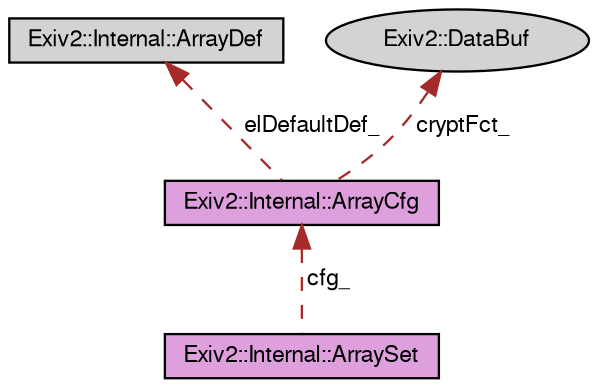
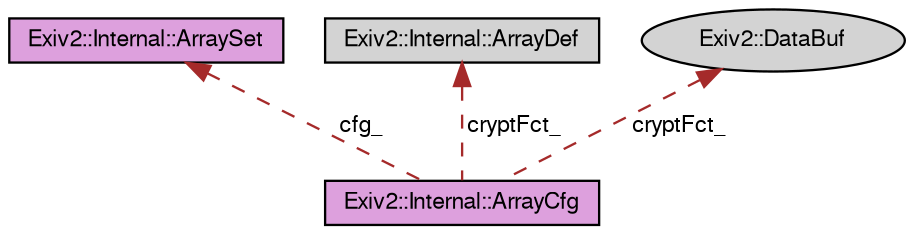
edge "Exiv2::Internal::ArrayCfg" -> "Exiv2::Internal::ArrayDef": label " elDefaultDef_" -> " cryptFct_"
edge "Exiv2::Internal::ArraySet" -> "Exiv2::Internal::ArrayCfg": reversed
